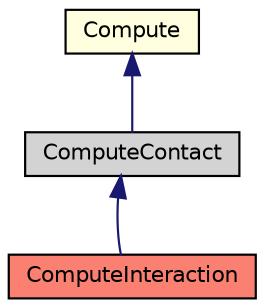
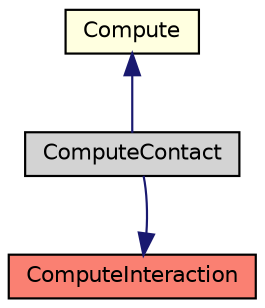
edge "ComputeInteraction" -> "ComputeContact": reversed
